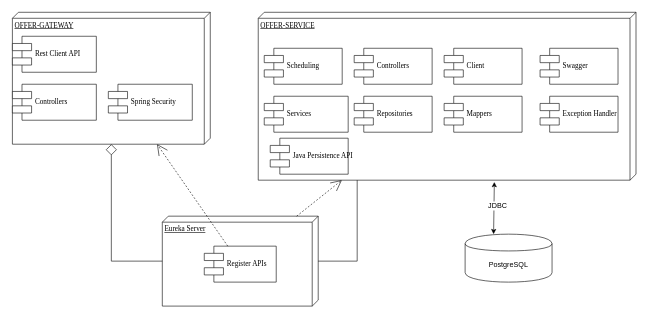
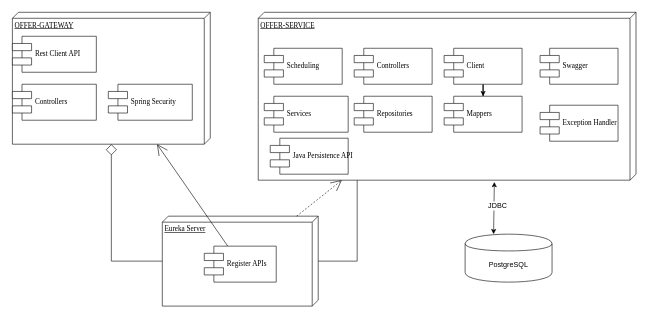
edge "Client" -> "Mappers": added
node "Exception Handler": moved (579, 114) -> (579, 123)
edge "Register APIs" -> "OFFER-GATEWAY": style dashed -> solid
